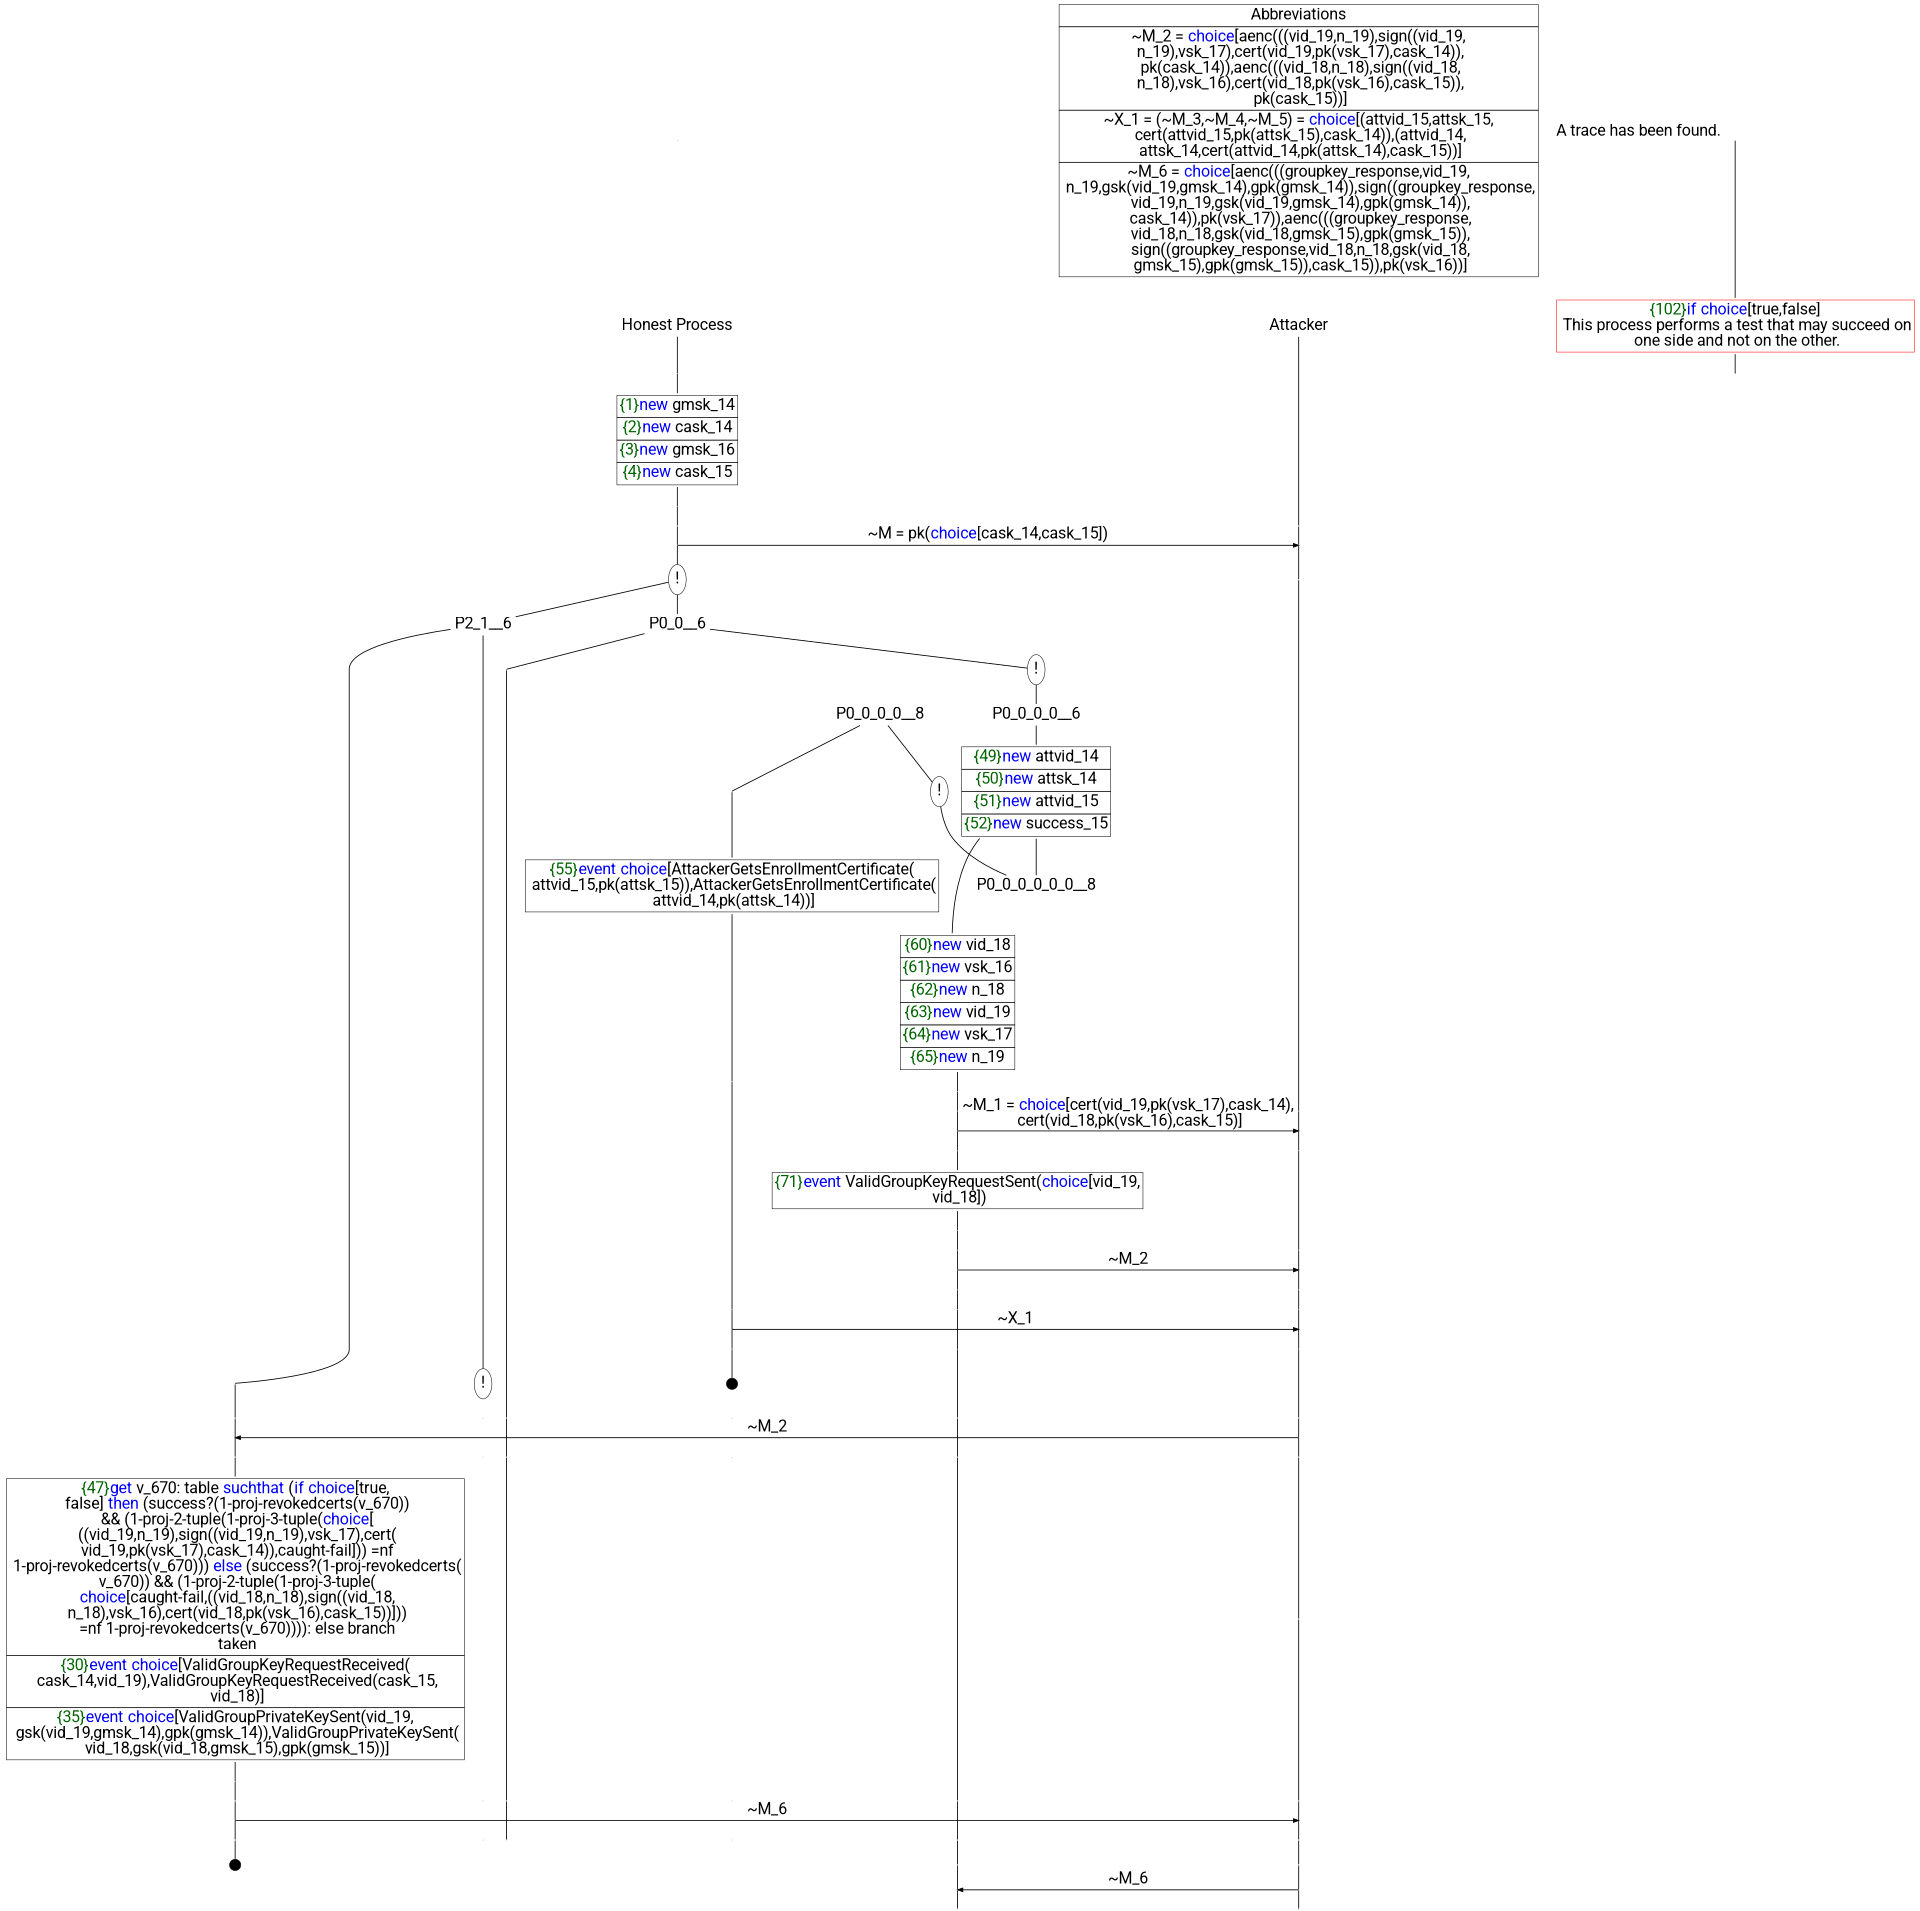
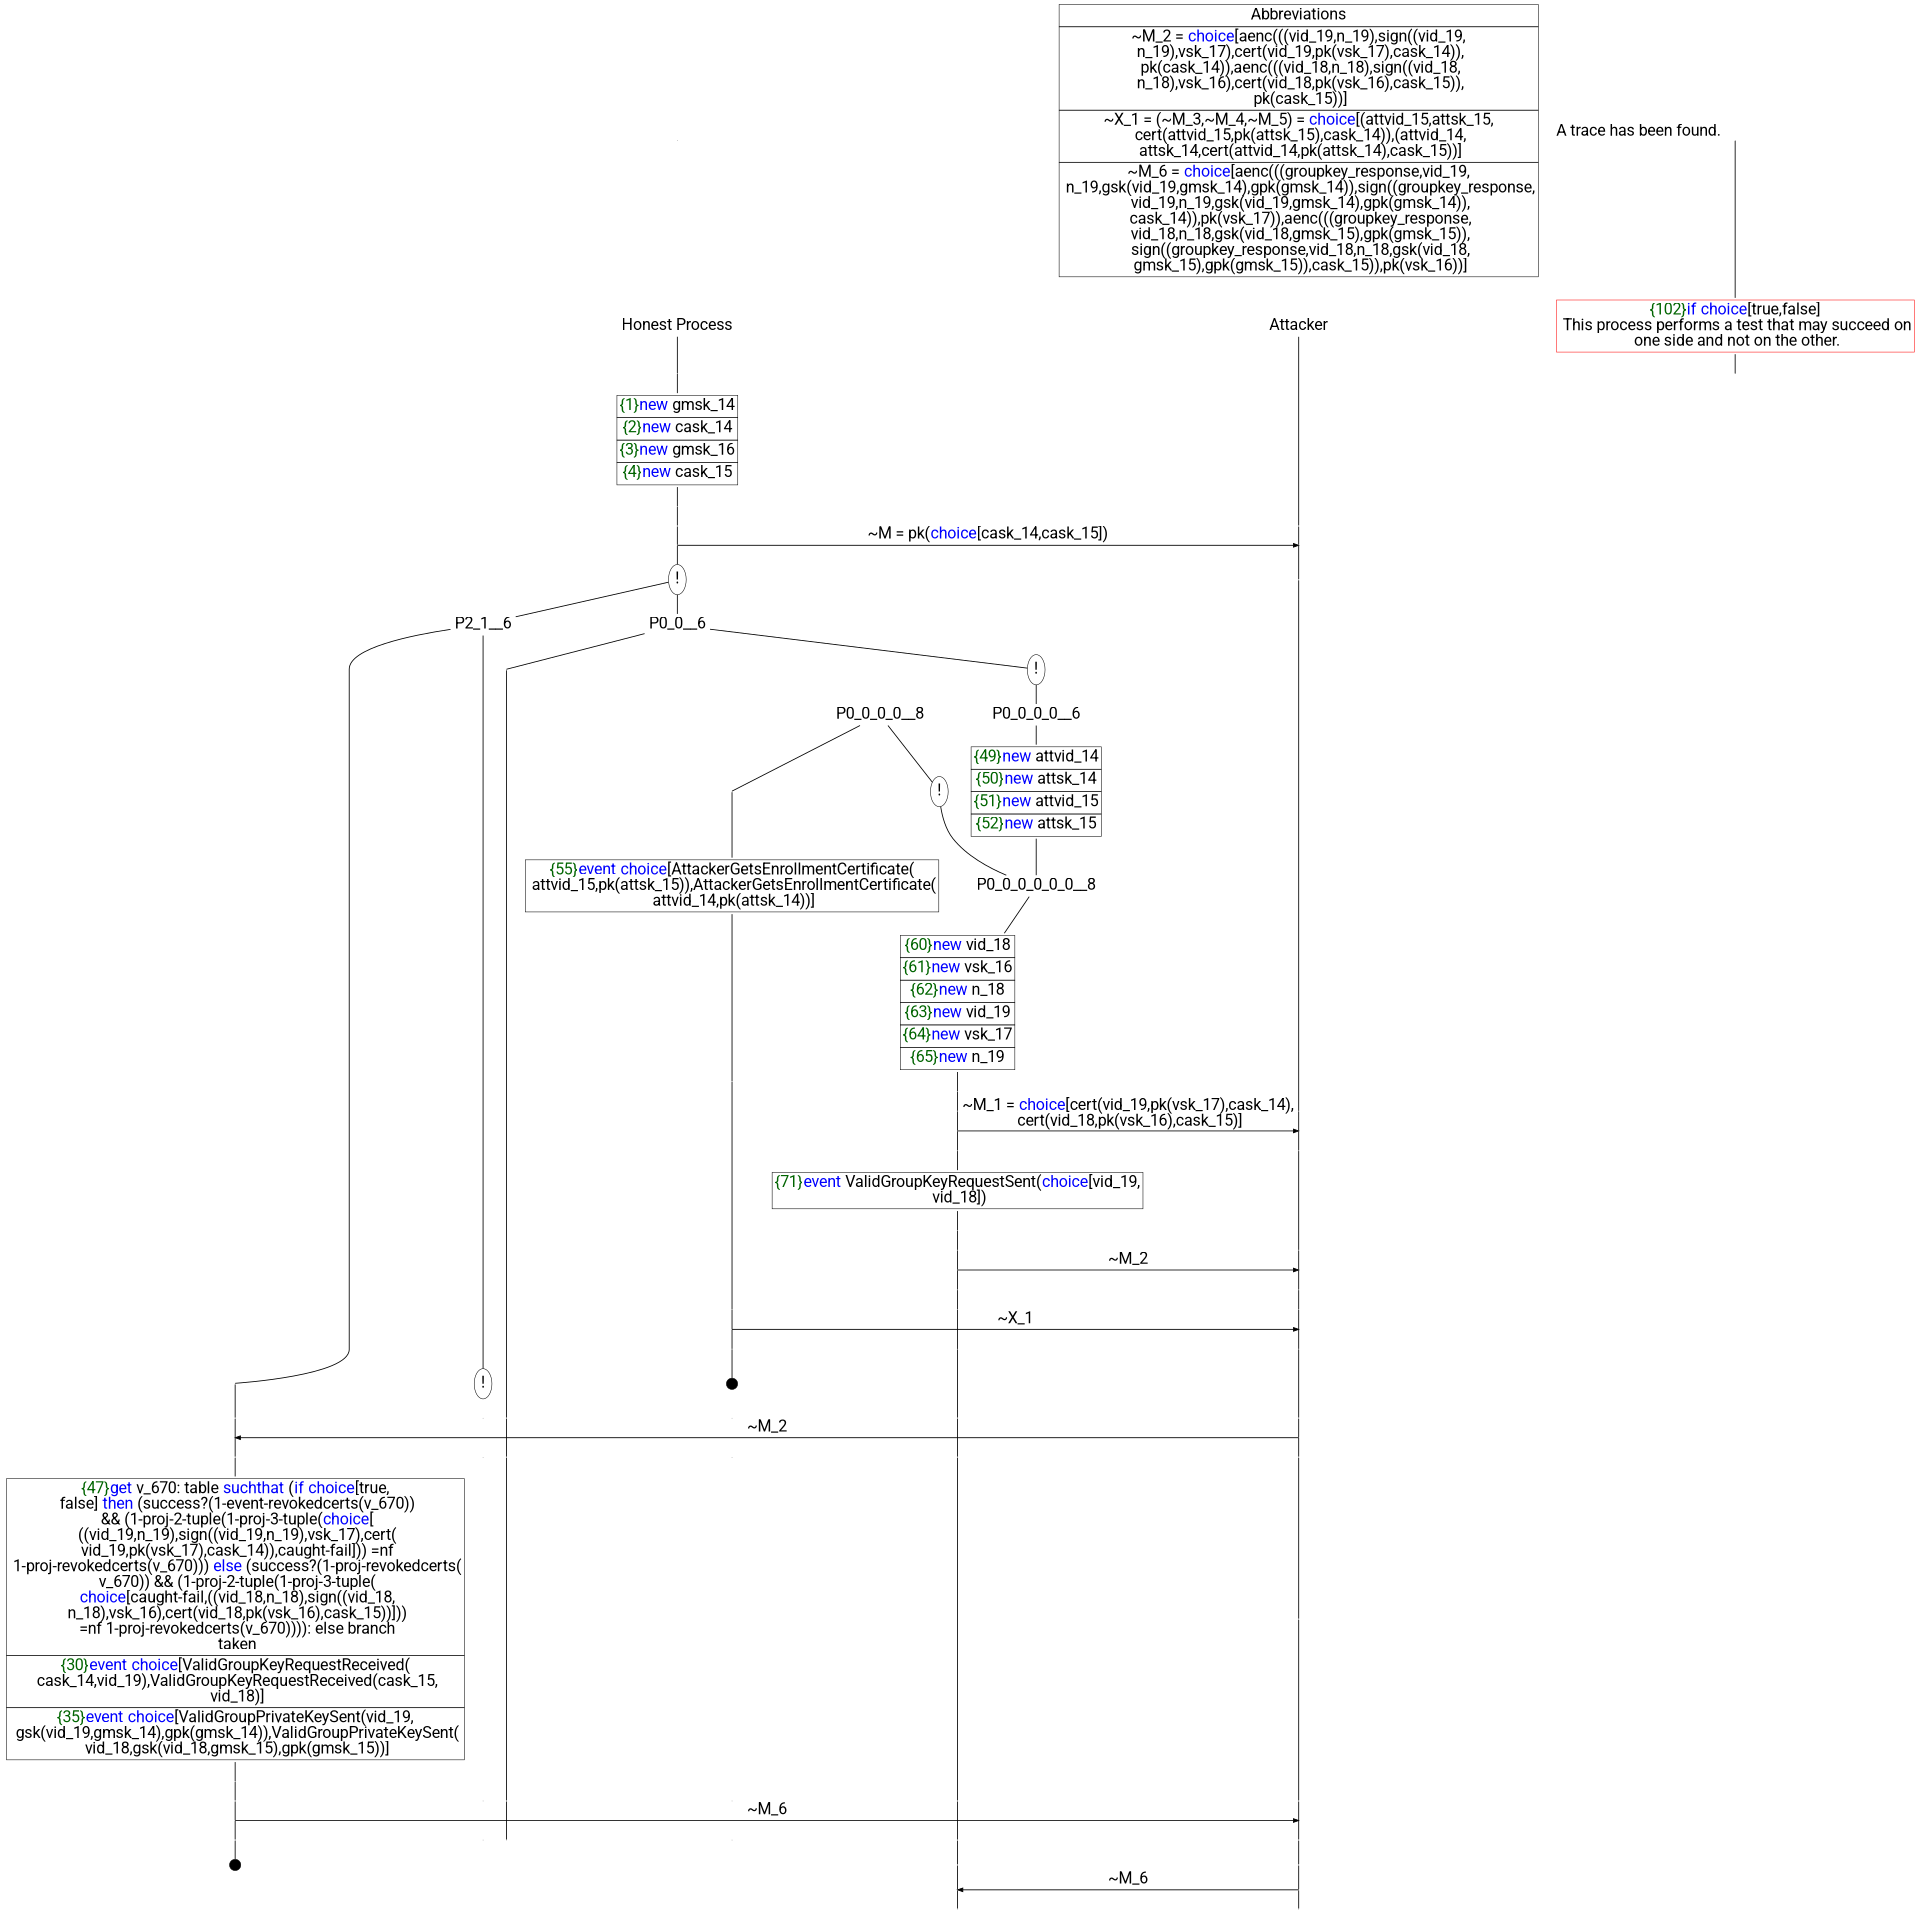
node "{49}": text "success_15" -> "attsk_15"
edge "{49}" -- "{60}": now "P0_0_0_0_0_0__8" -- "{60}"
node "{47}": text "(success?(1-proj-revokedcerts(v_670))" -> "(success?(1-event-revokedcerts(v_670))"
